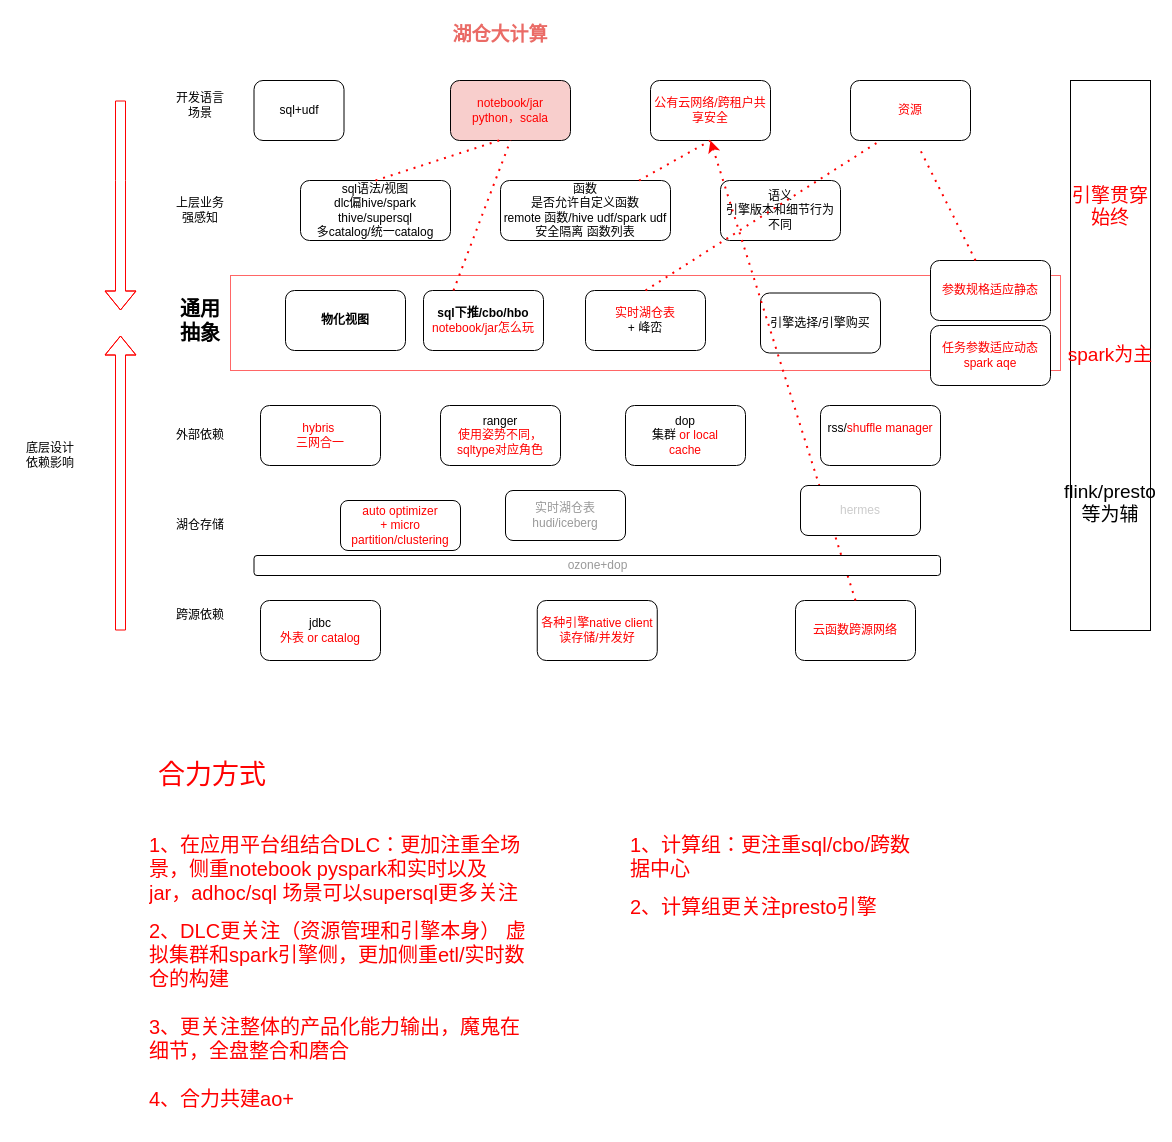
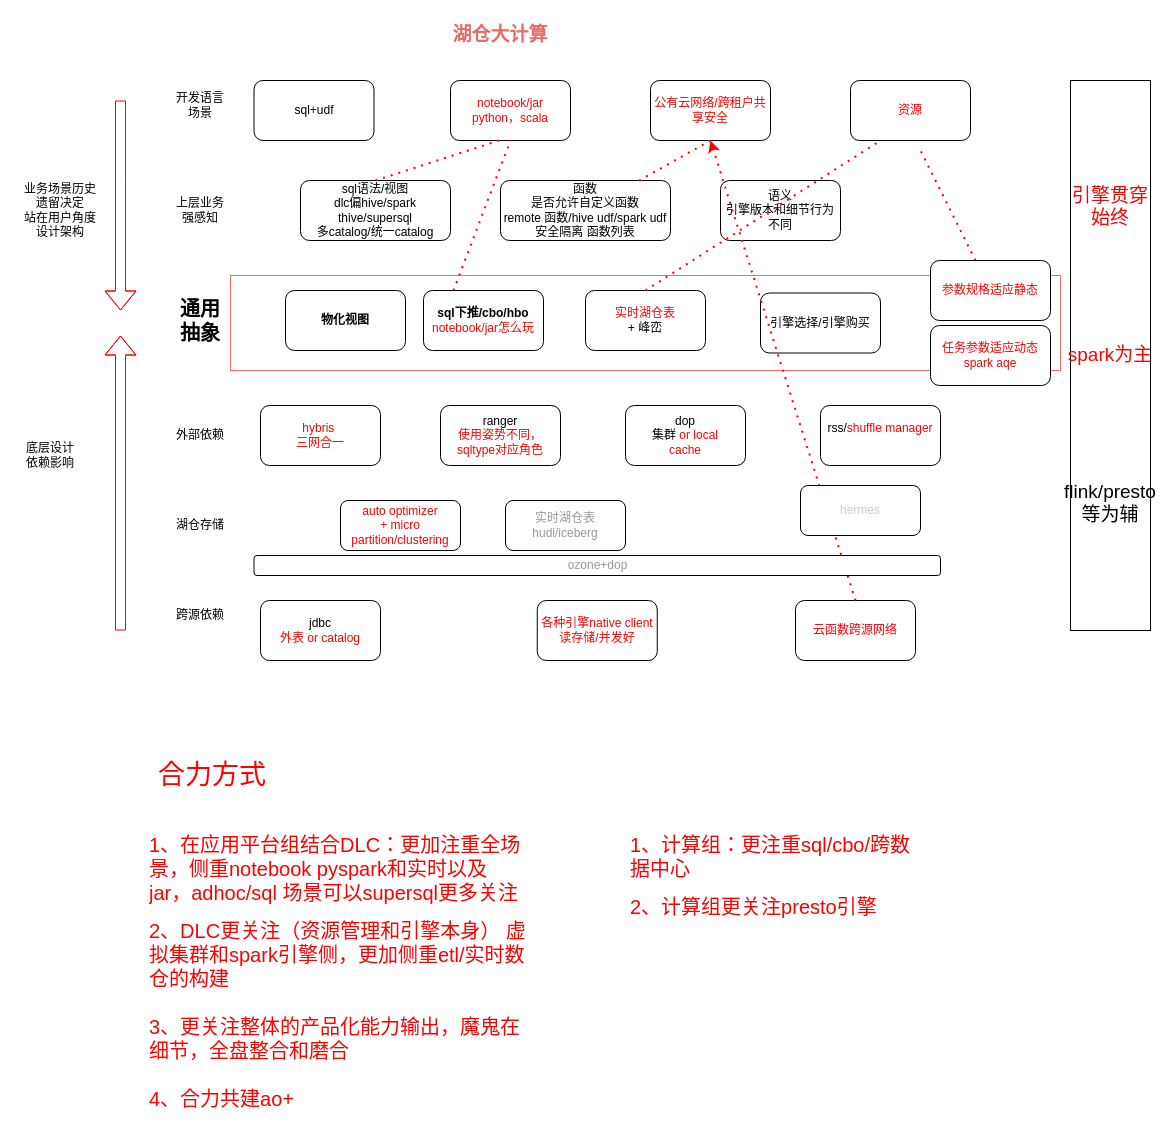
node "sql+udf": size 90x60 -> 120x60
node "notebook/jar python，scala": fillcolor #f8cecc -> #ffffff
node "业务场景历史遗留决定 站在用户角度设计架构": added
node "实时湖仓表 hudi/iceberg": moved (566, 516) -> (566, 526)
